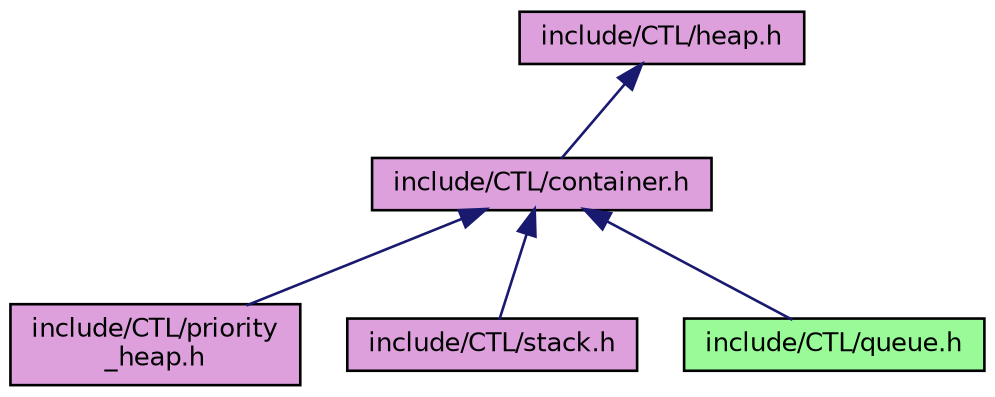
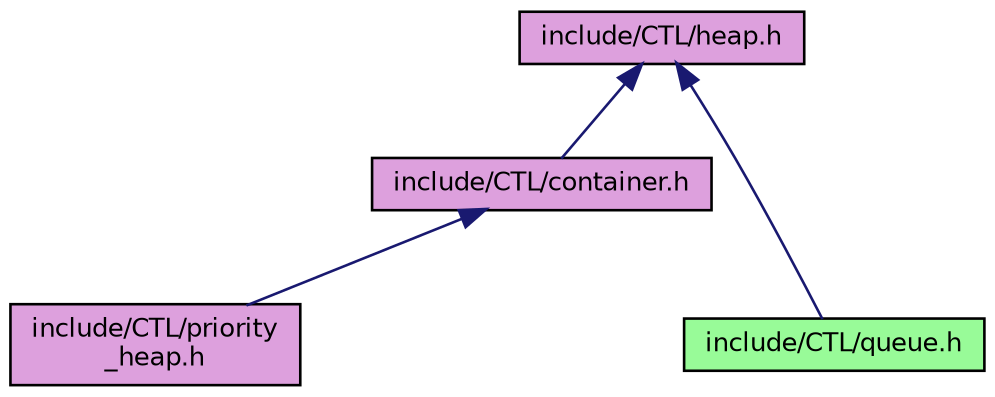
edge "include/CTL/queue.h" -> "include/CTL/container.h": now "include/CTL/queue.h" -> "include/CTL/heap.h"
node "include/CTL/stack.h": removed
